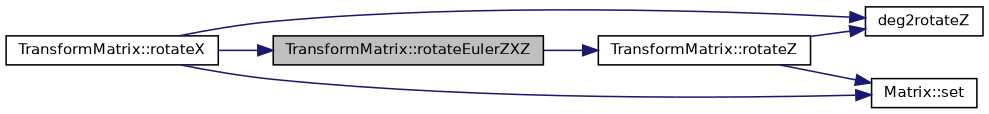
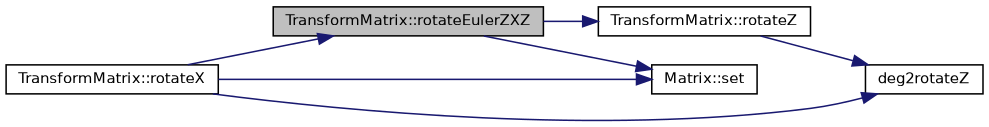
edge "TransformMatrix::rotateZ" -> "Matrix::set": now "TransformMatrix::rotateEulerZXZ" -> "Matrix::set"
